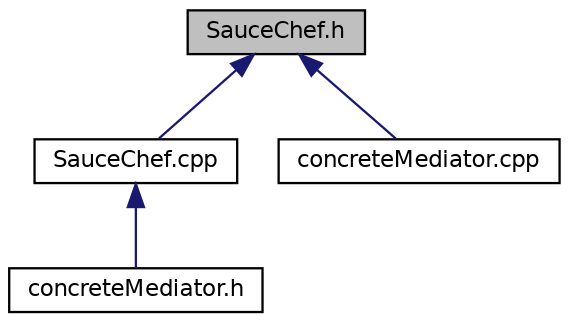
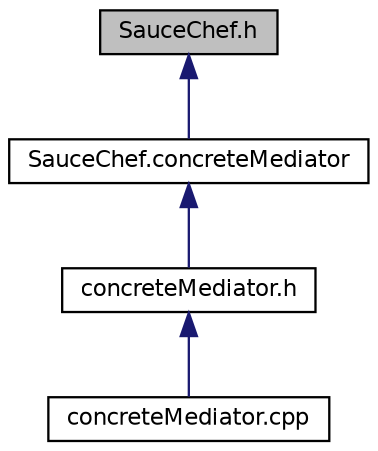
edge "concreteMediator.cpp" -> "SauceChef.h": now "concreteMediator.cpp" -> "concreteMediator.h"
node "SauceChef.cpp": label "SauceChef.cpp" -> "SauceChef.concreteMediator"
